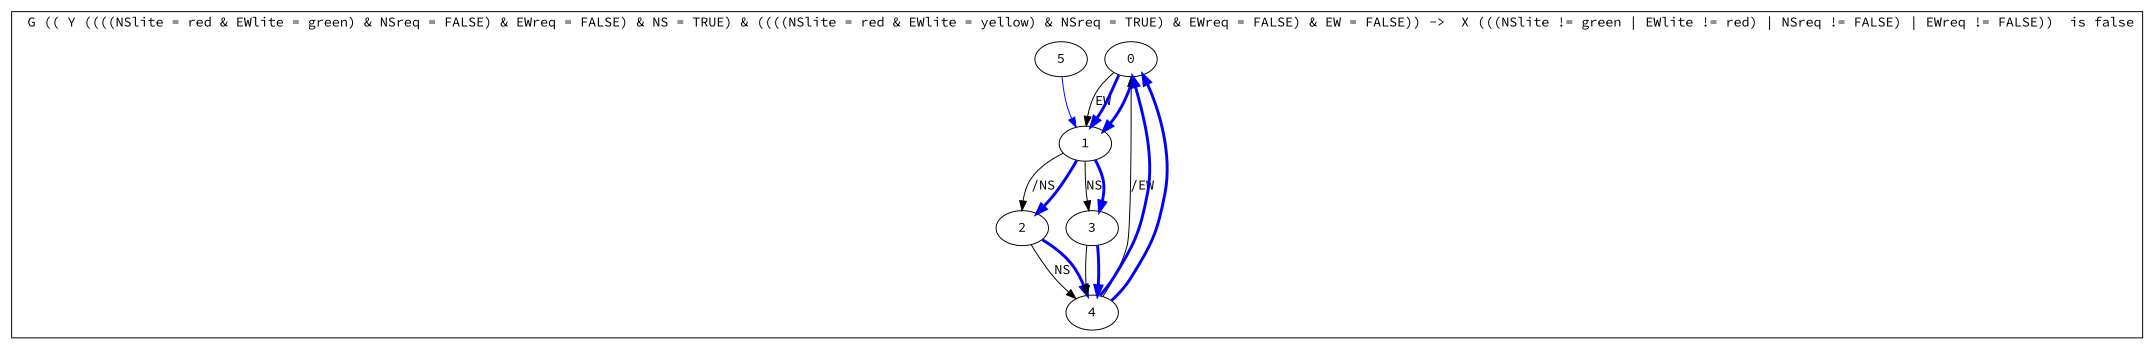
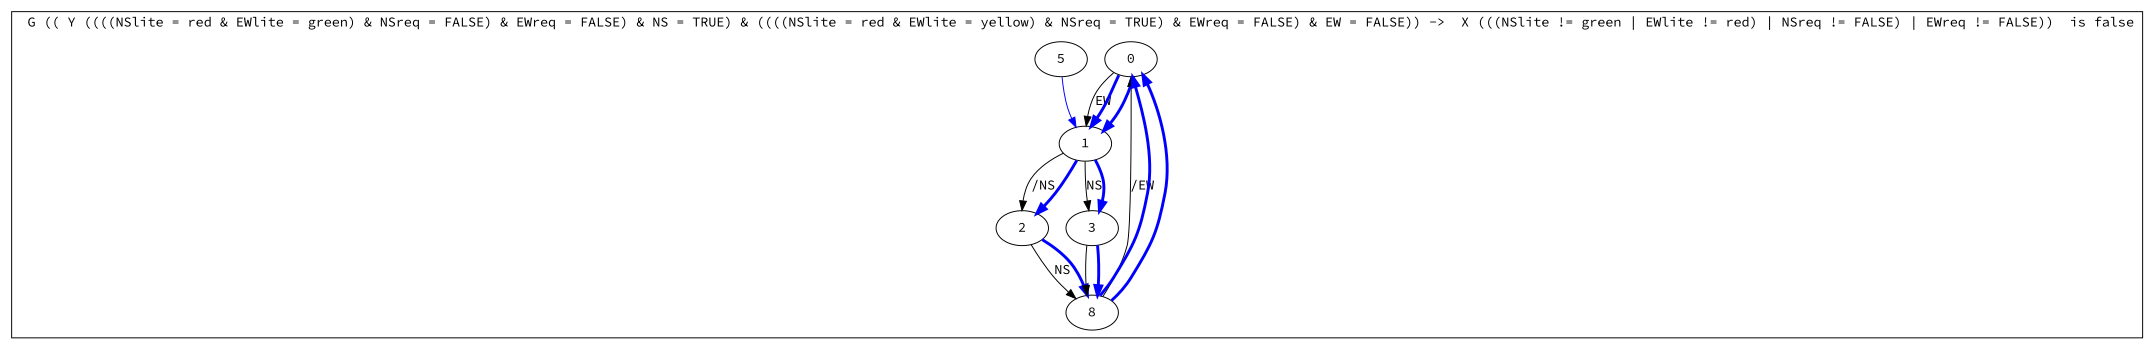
node "4": label "4" -> "8"
